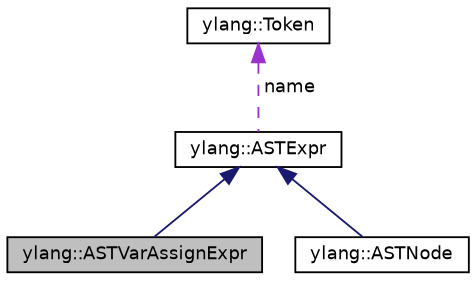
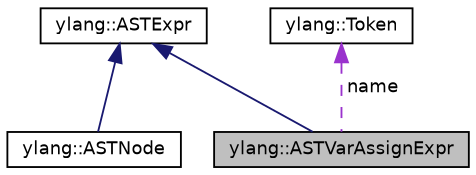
edge "ylang::ASTExpr" -> "ylang::Token": now "ylang::ASTVarAssignExpr" -> "ylang::Token"
